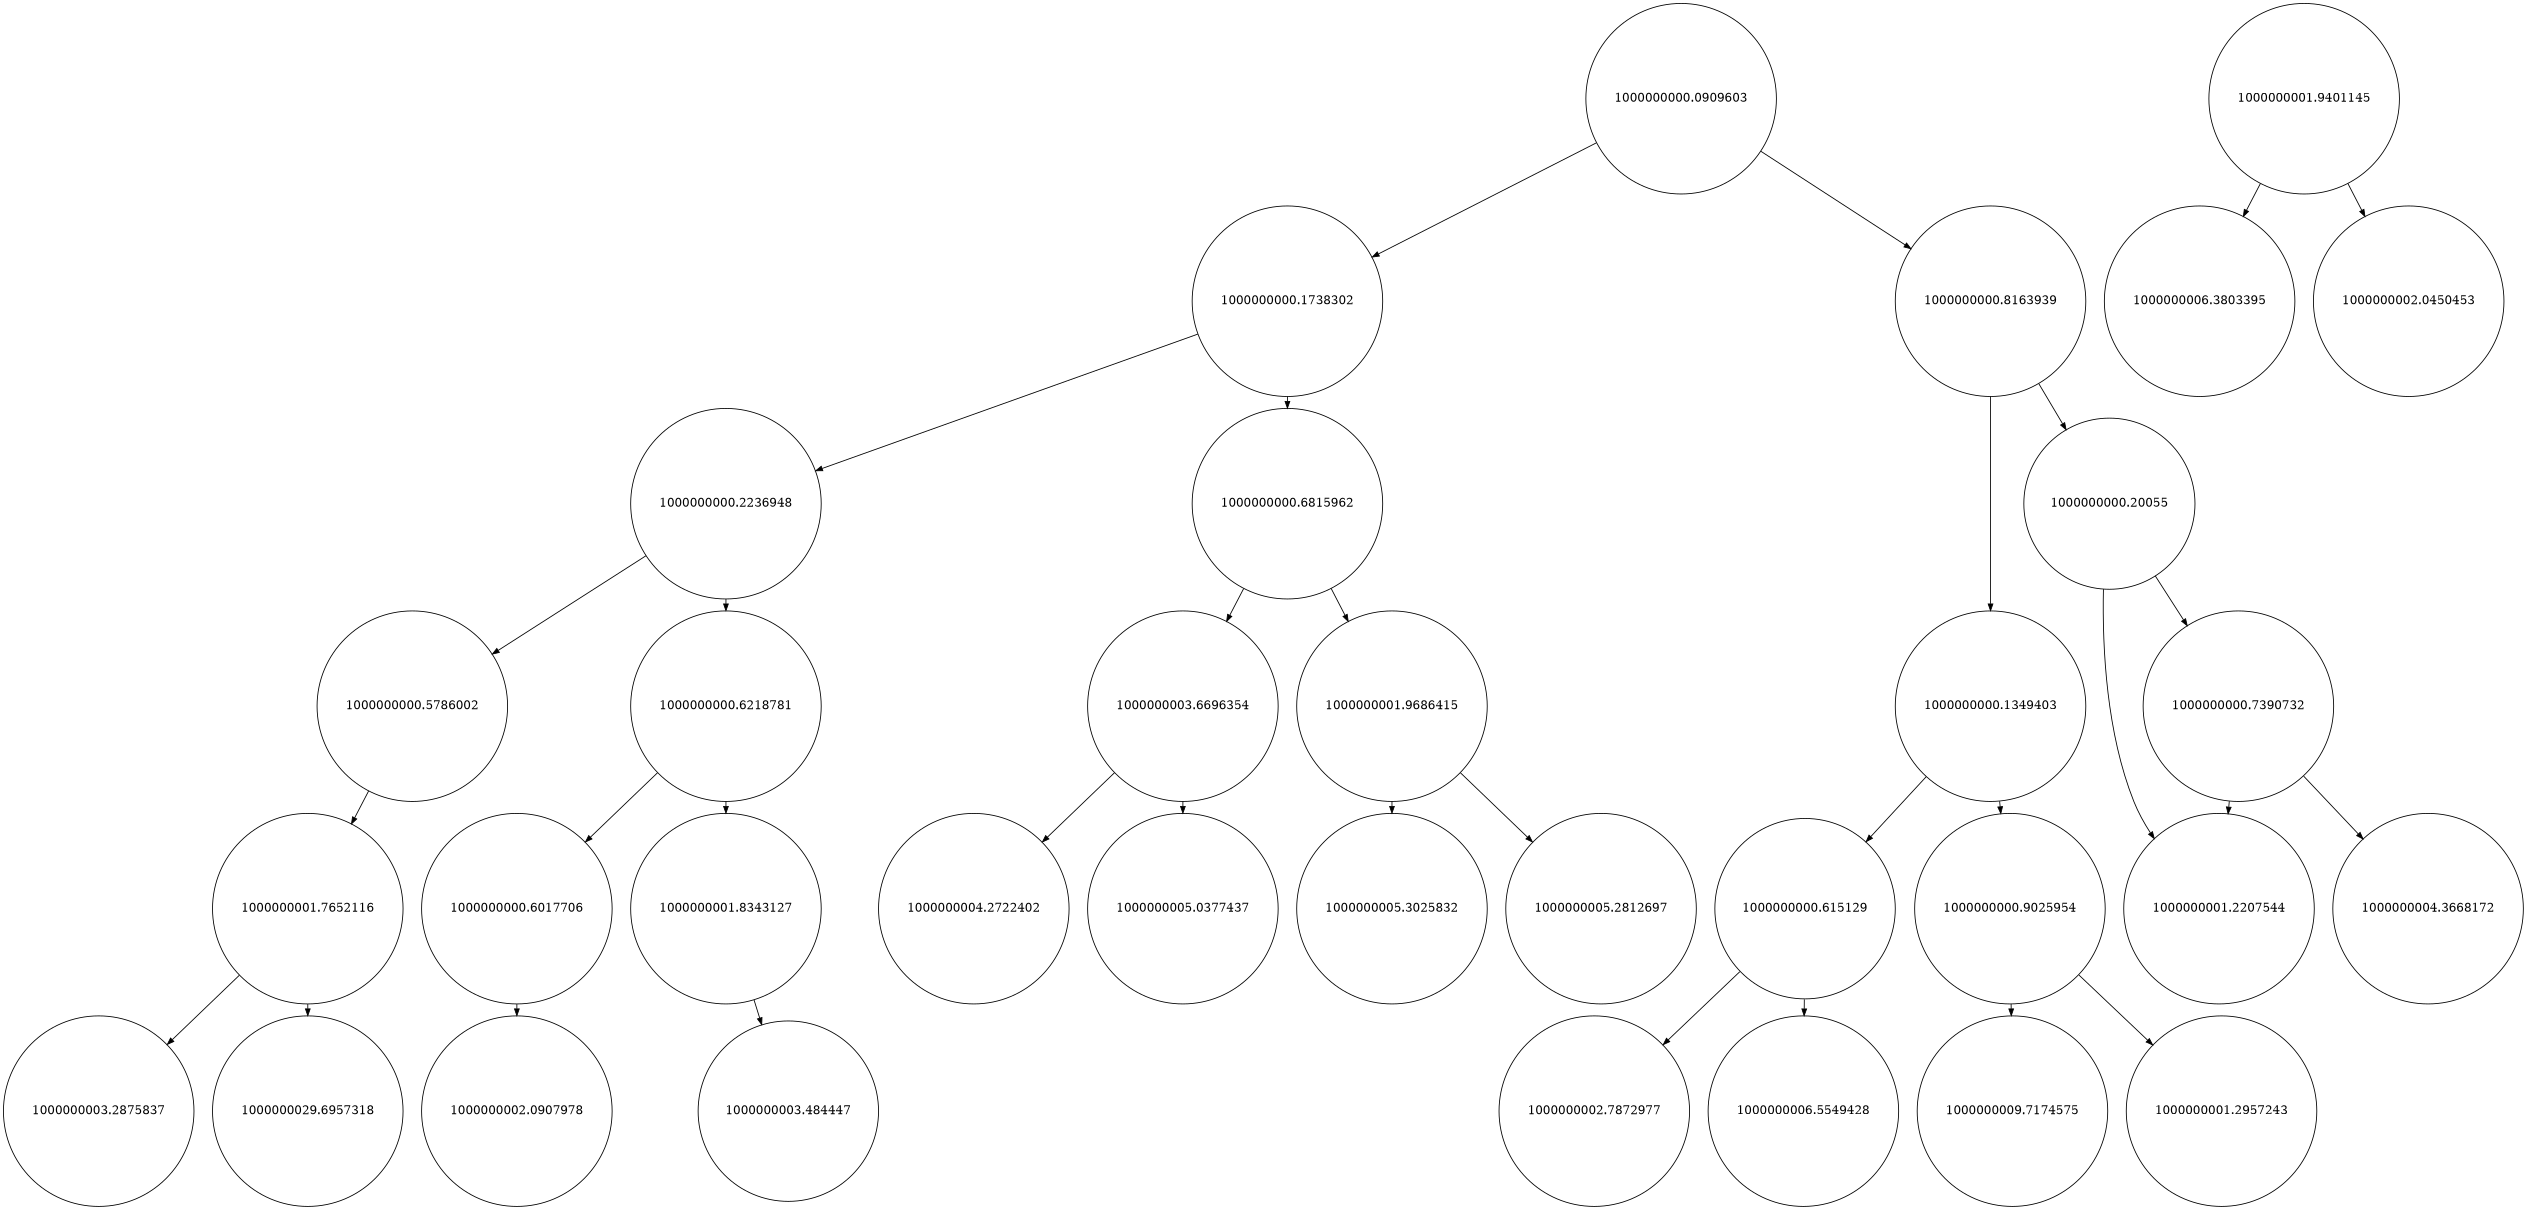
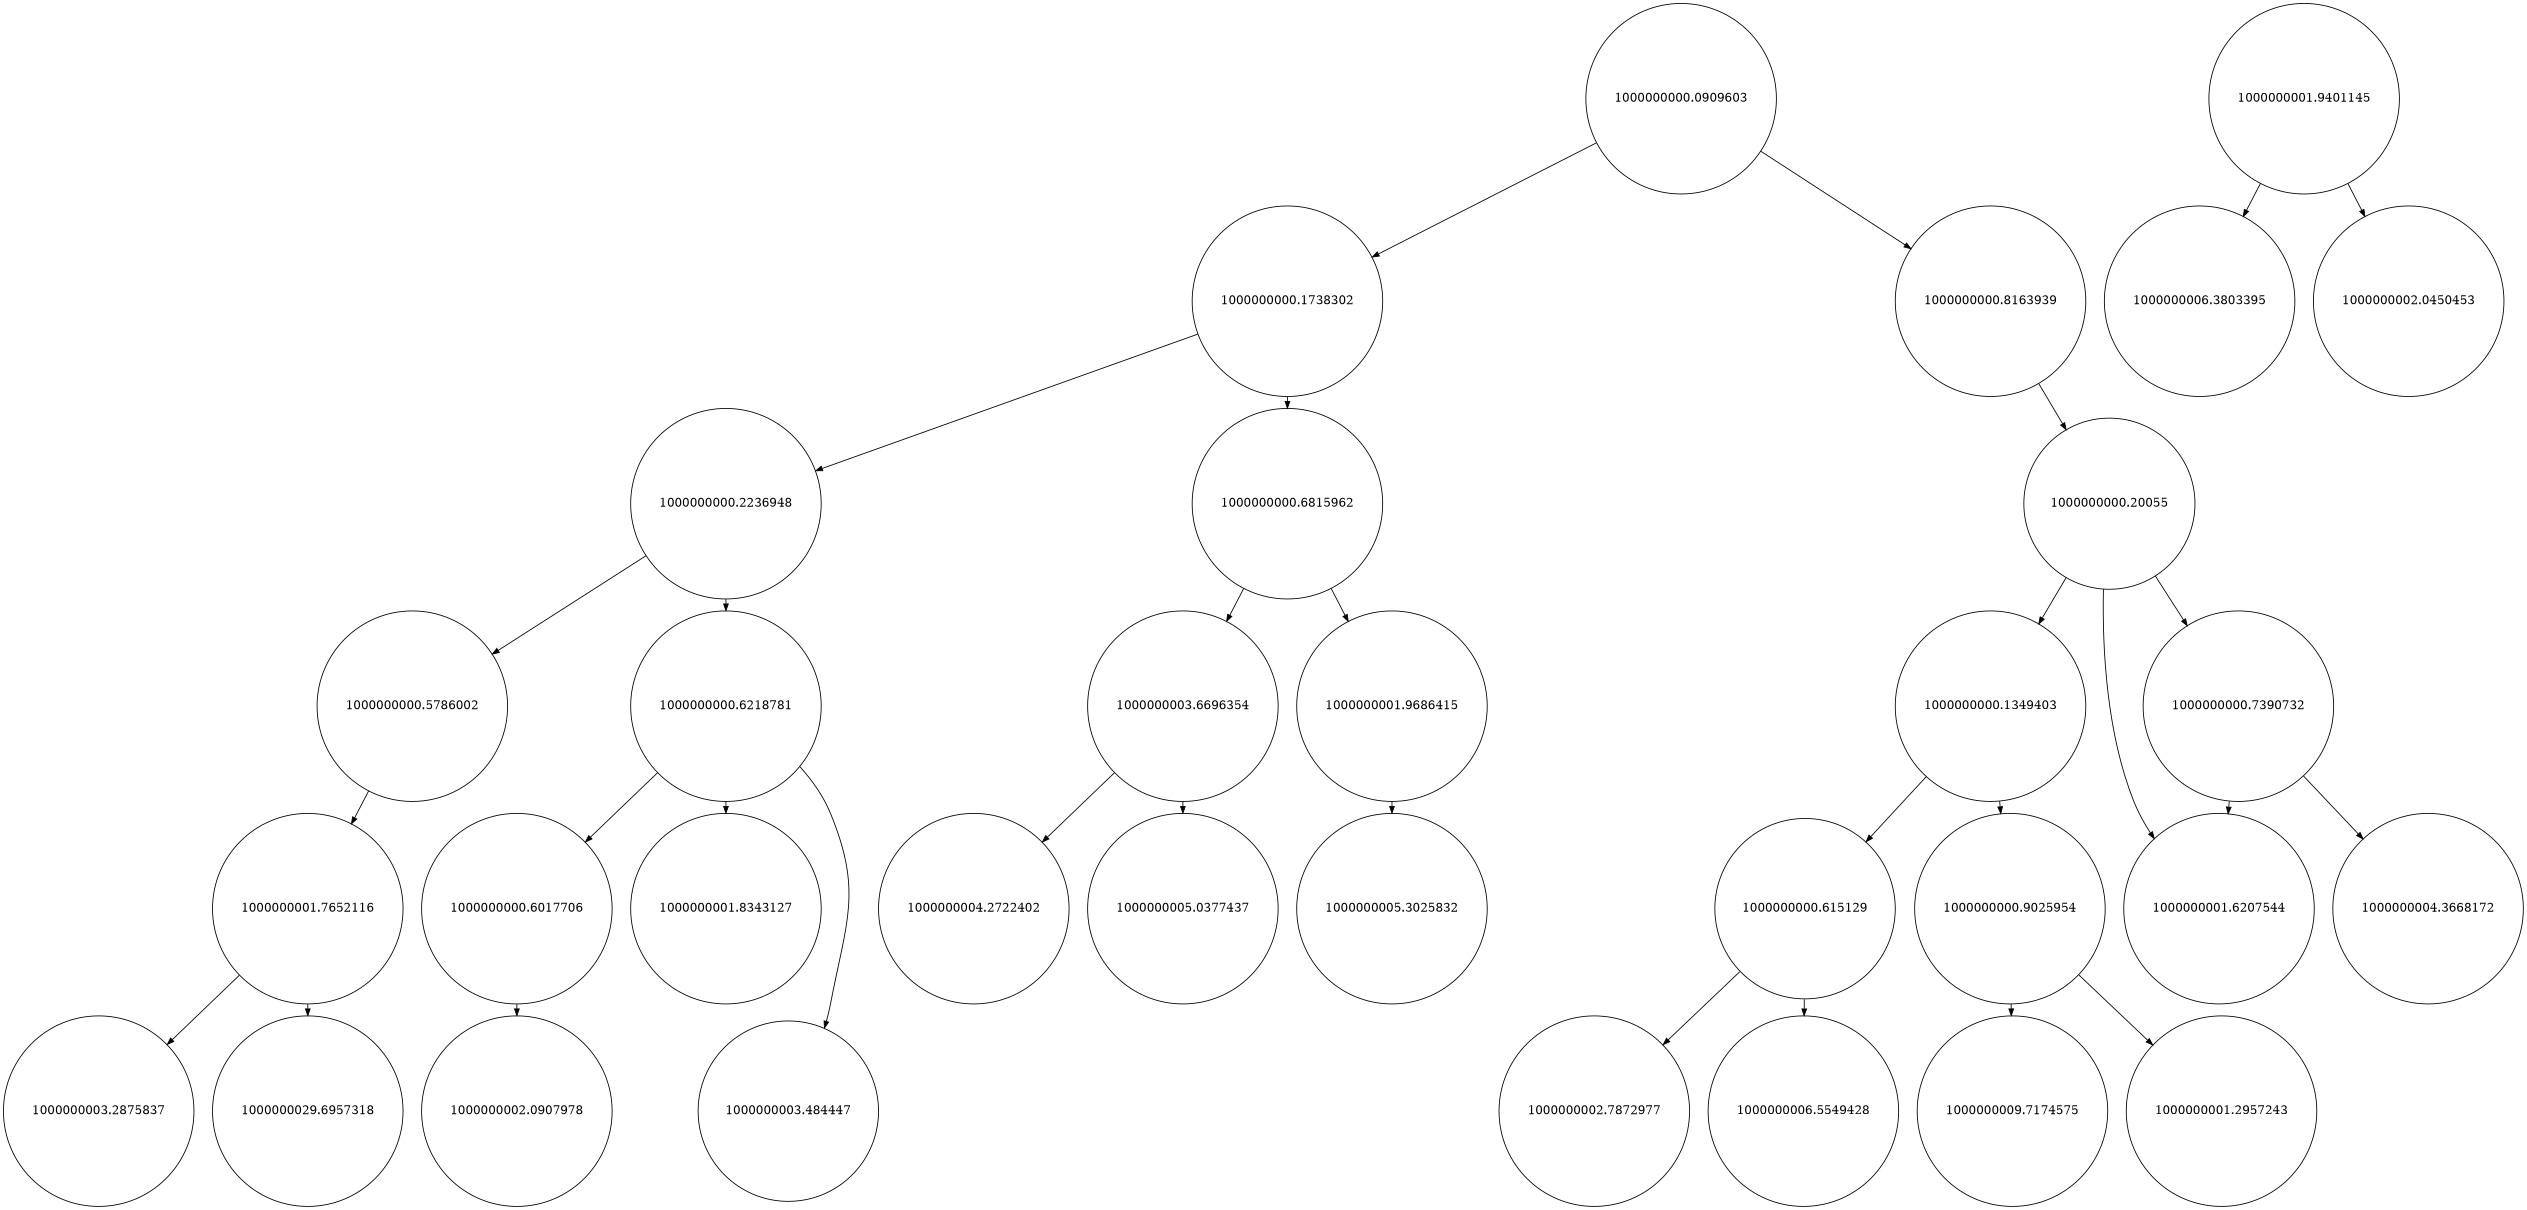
edge "1000000000.8163939" -> "1000000000.1349403": now "1000000000.20055" -> "1000000000.1349403"
node "1000000005.2812697": removed
node "1000000001.2207544": label "1000000001.2207544" -> "1000000001.6207544"
edge "1000000001.8343127" -> "1000000003.484447": now "1000000000.6218781" -> "1000000003.484447"
